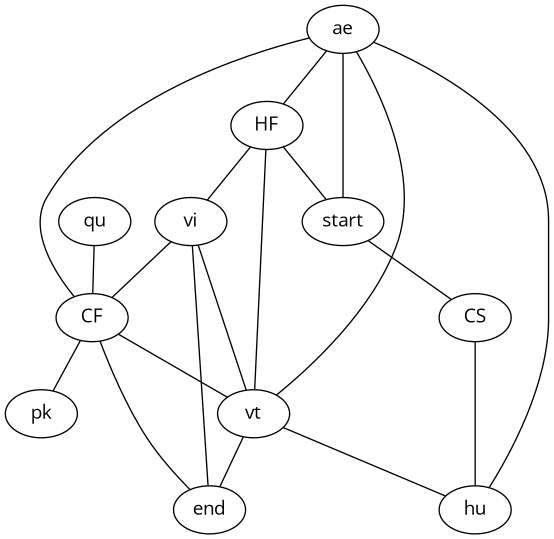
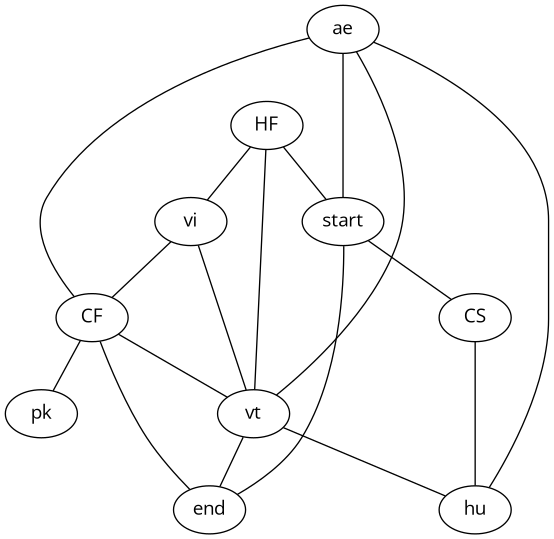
edge "ae" -- "HF": removed
node "qu": removed
edge "vi" -- "end": now "start" -- "end"
